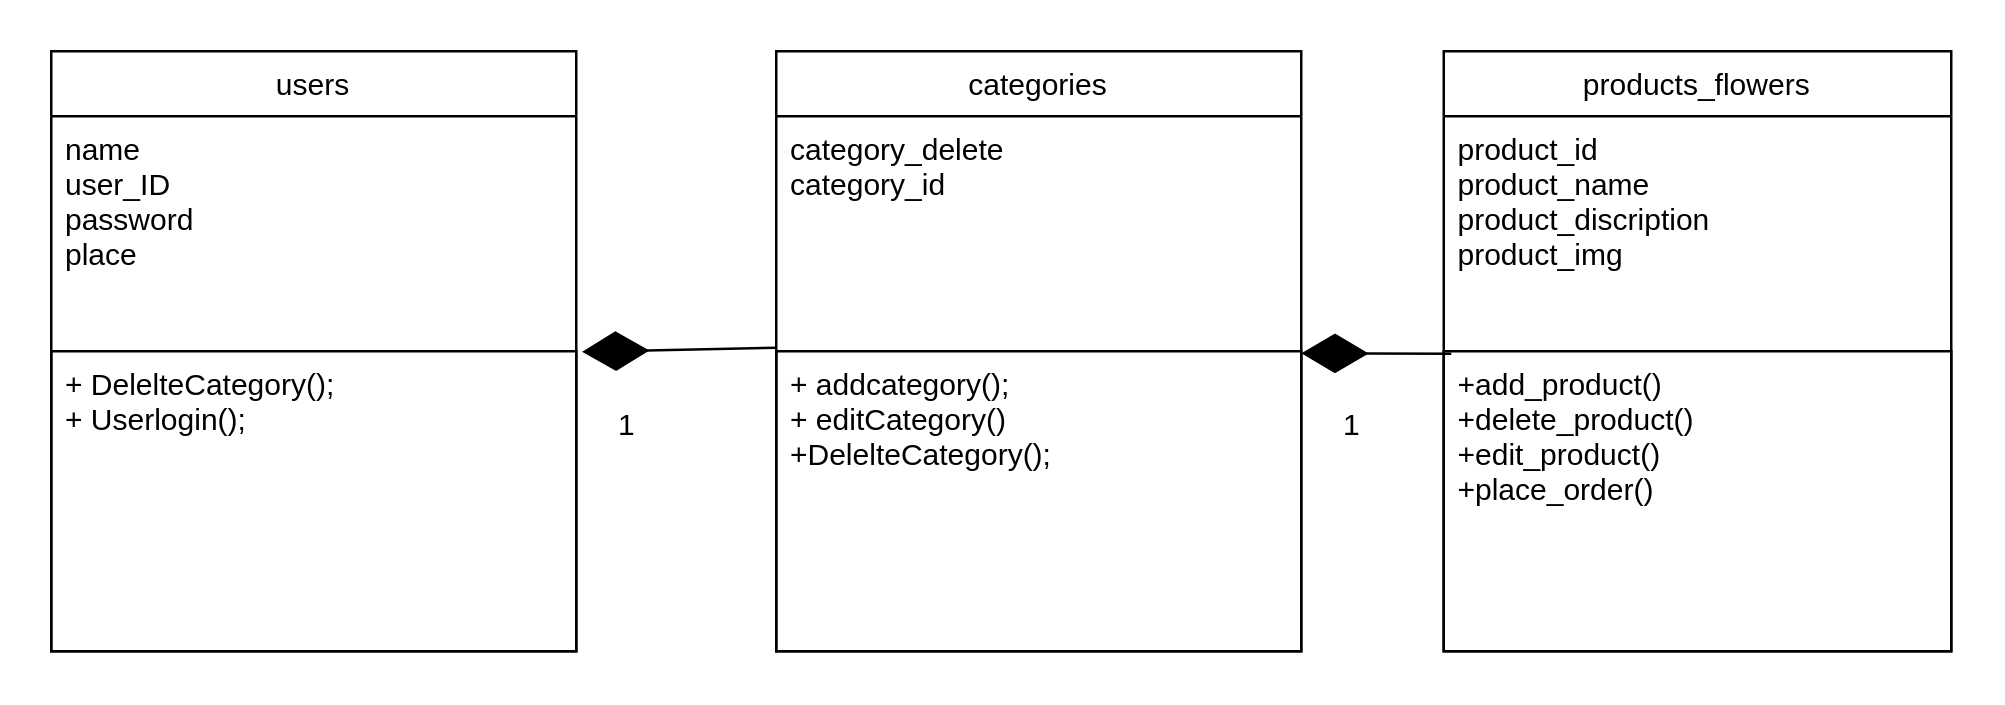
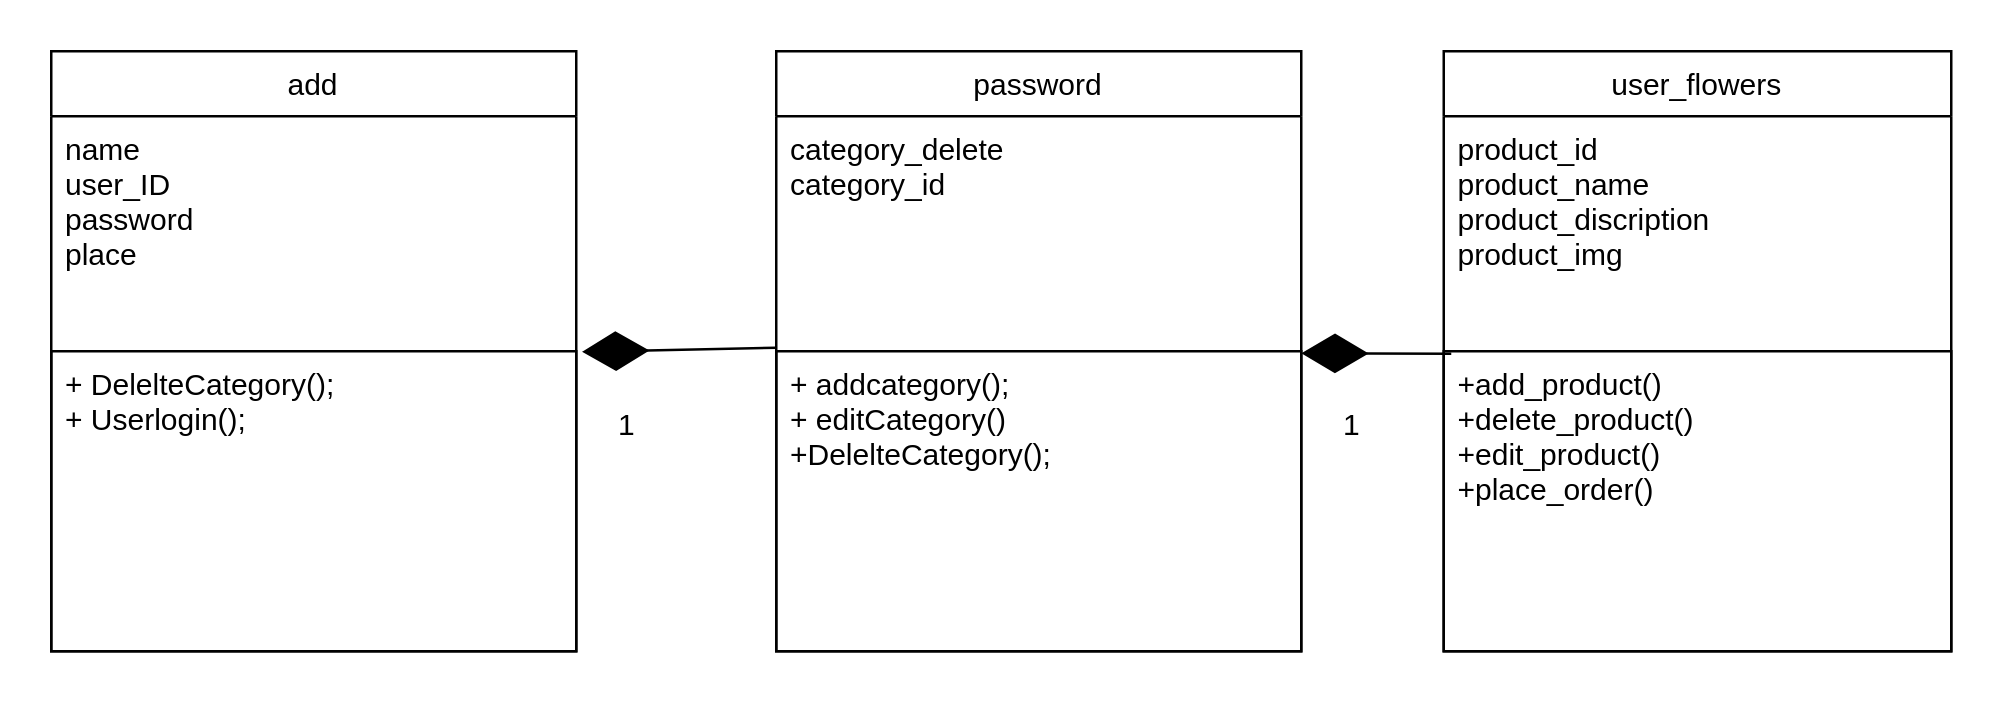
node "users": label "users" -> "add"
node "categories": label "categories" -> "password"
node "products_flowers": label "products_flowers" -> "user_flowers"
